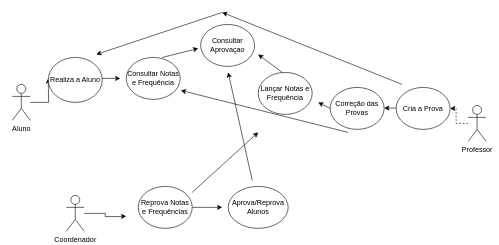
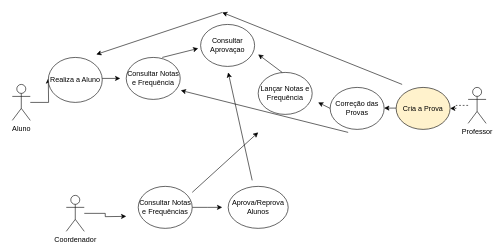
node "Cria a Prova": fillcolor #ffffff -> #fff2cc
node "Professor": moved (477, 123) -> (477, 105)
node "Reprova Notas e Frequências": label "Reprova Notas e Frequências" -> "Consultar Notas e Frequências"
